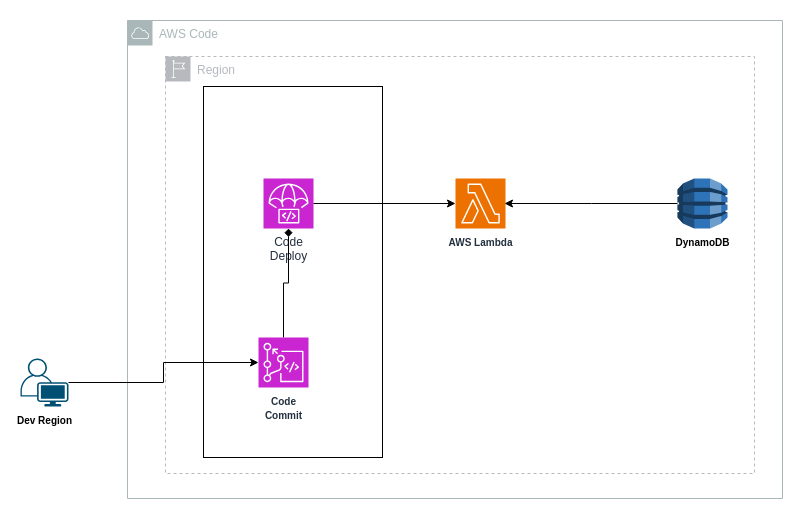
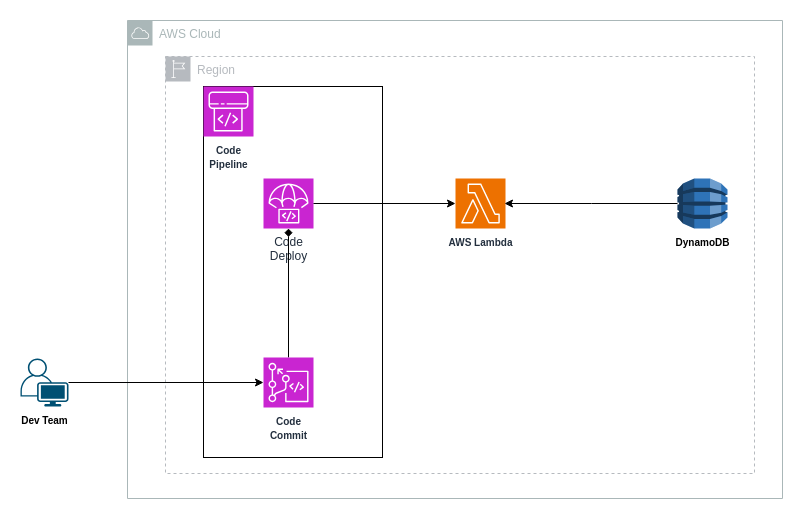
node "AWS Code": label "AWS Code" -> "AWS Cloud"
node "Code Pipeline": added
node "Code Commit": moved (284, 363) -> (289, 383)
node "Dev Region": label "Dev Region" -> "Dev Team"
